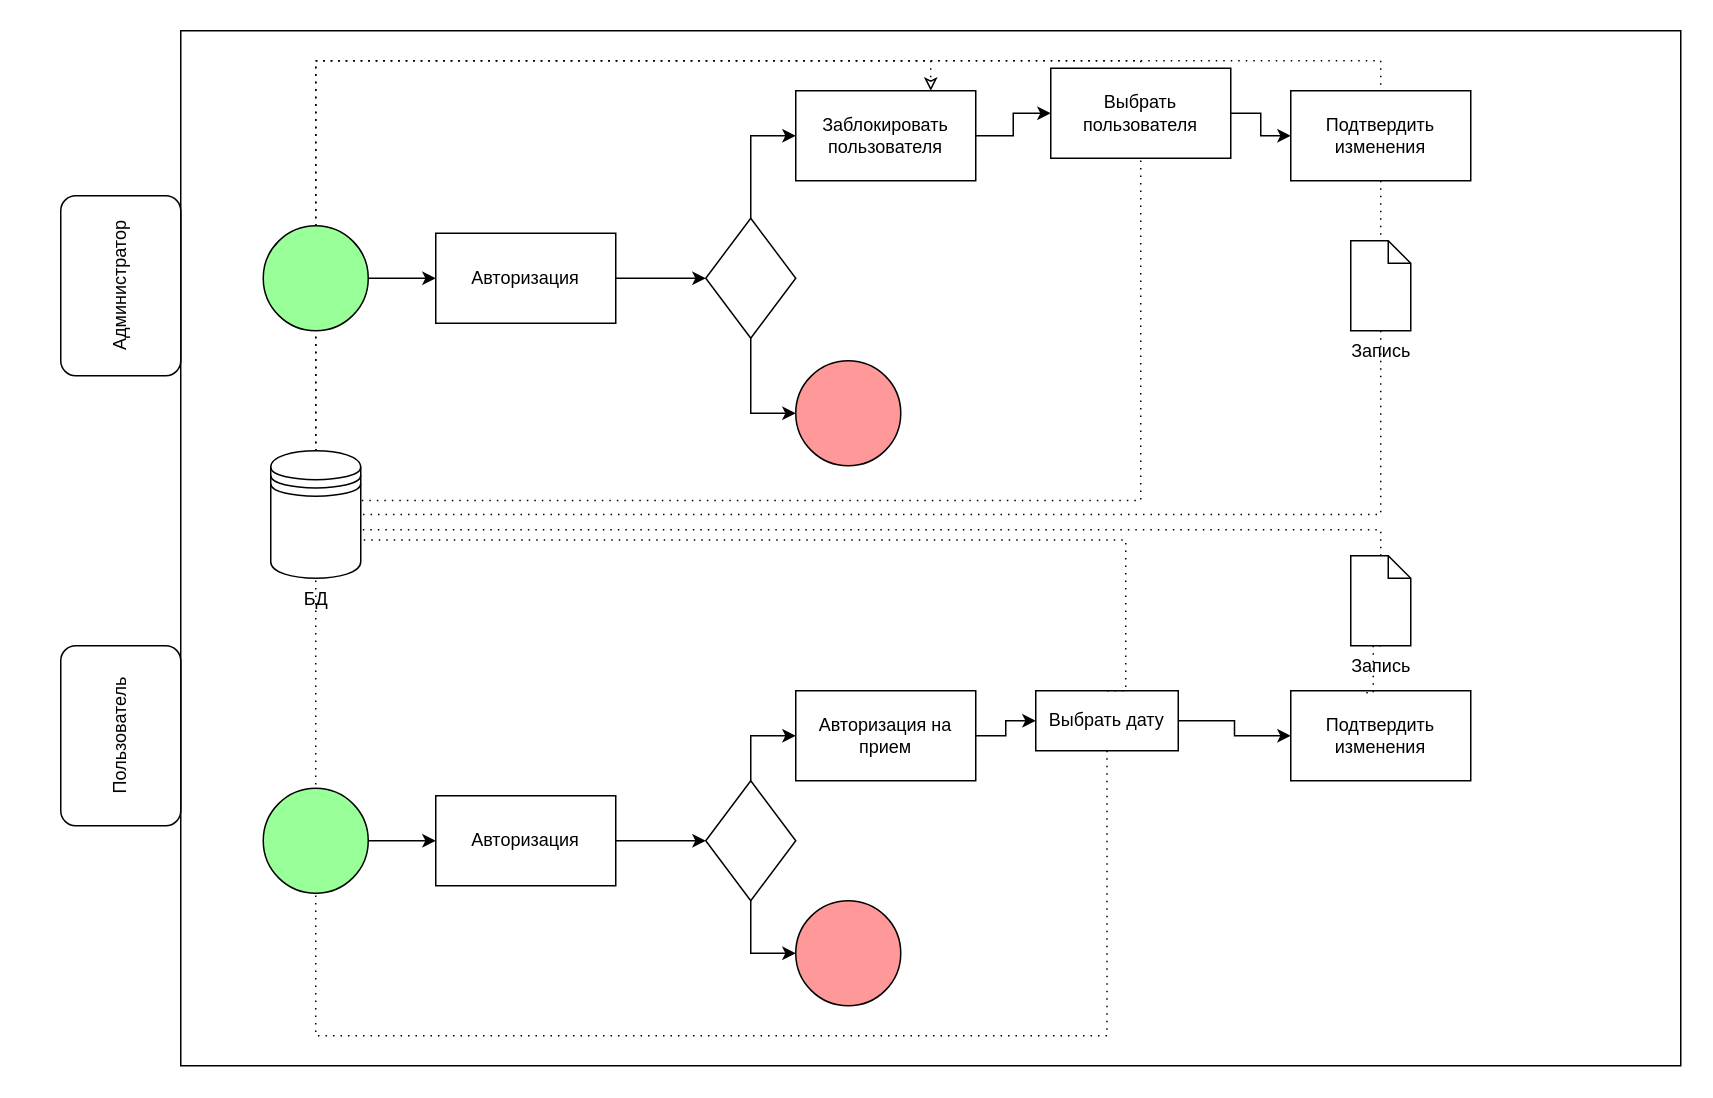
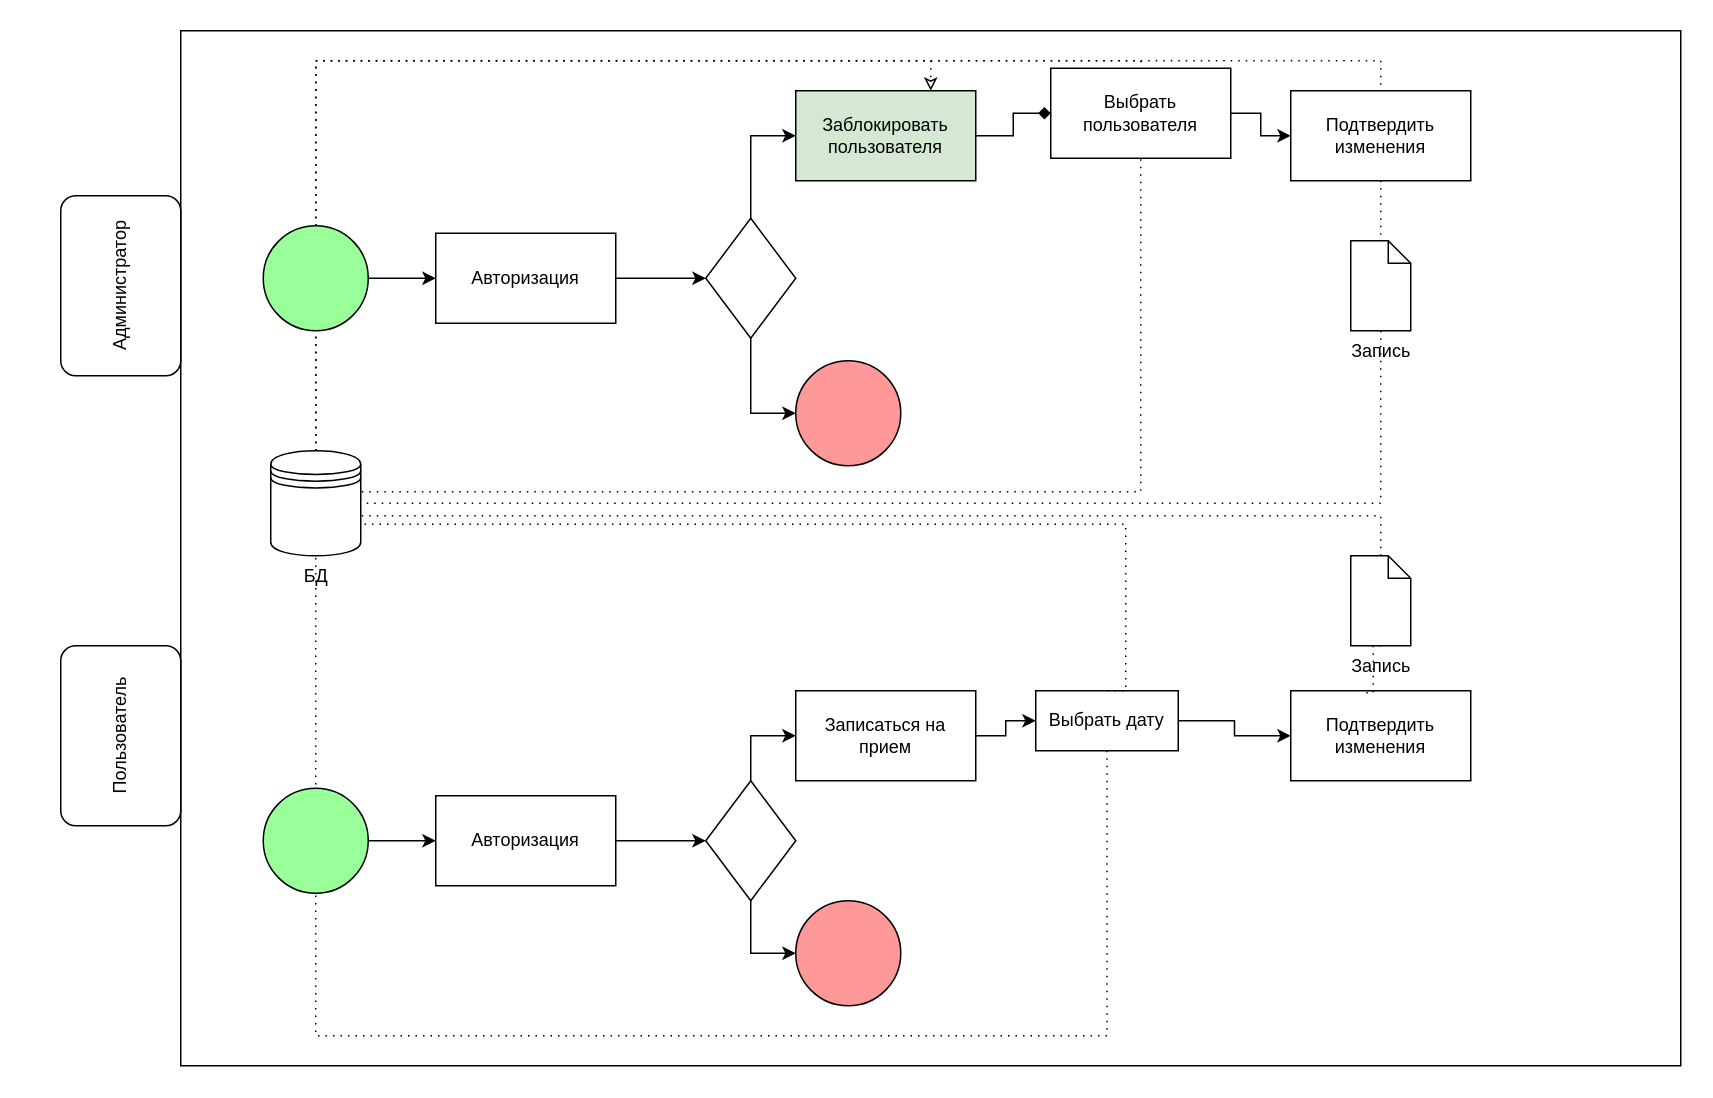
edge "Заблокировать пользователя" -> "Выбрать пользователя": arrowhead classic -> diamond
node "Заблокировать пользователя": fillcolor #ffffff -> #d5e8d4
node "БД": size 90x128 -> 90x105
node "Авторизация на прием": label "Авторизация на прием" -> "Записаться на прием"
